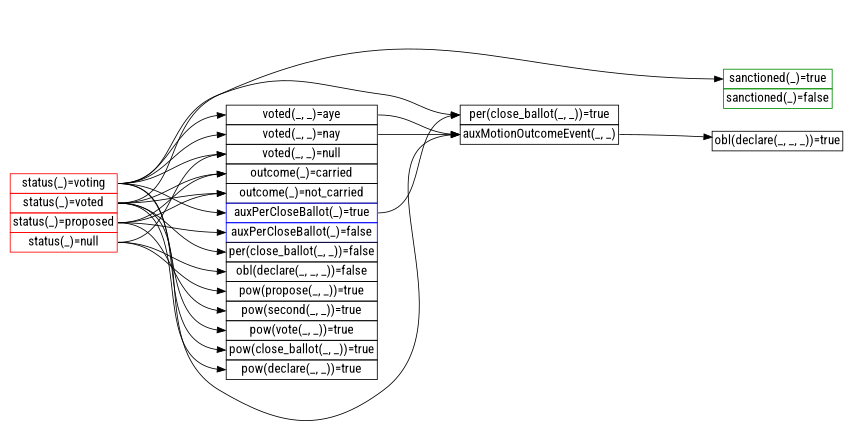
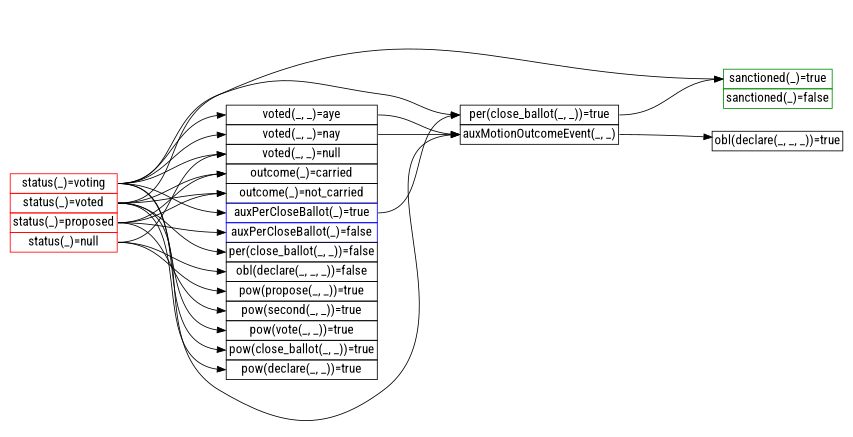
edge "per(close_ballot(_, _))=true" -> "sanctioned(_)=true": added
